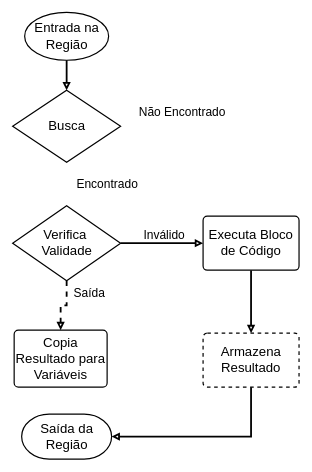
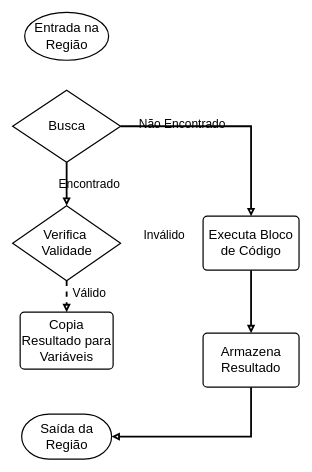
edge "Entrada na Região" -> "Busca": removed
node "Não Encontrado": moved (182, 111) -> (182, 123)
edge "Busca" -> "Executa Bloco de Código": added
edge "Busca" -> "Verifica Validade": added
node "Encontrado": moved (107, 183) -> (89, 183)
edge "Verifica Validade" -> "Executa Bloco de Código": removed
node "Saída": label "Saída" -> "Válido"
node "Copia Resultado para Variáveis": moved (61, 359) -> (67, 341)
node "Armazena Resultado": style dashed -> solid
